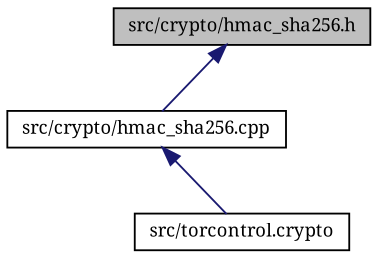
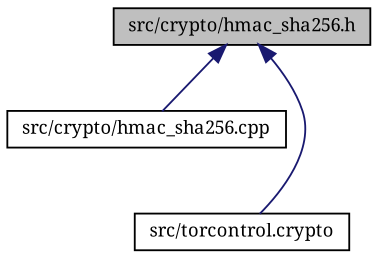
edge "src/torcontrol.crypto" -> "src/crypto/hmac_sha256.cpp": now "src/torcontrol.crypto" -> "src/crypto/hmac_sha256.h"
